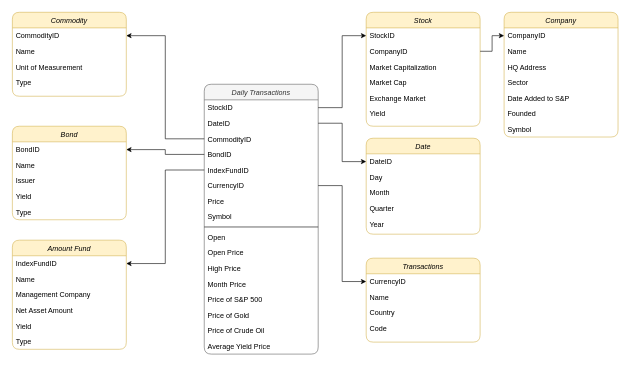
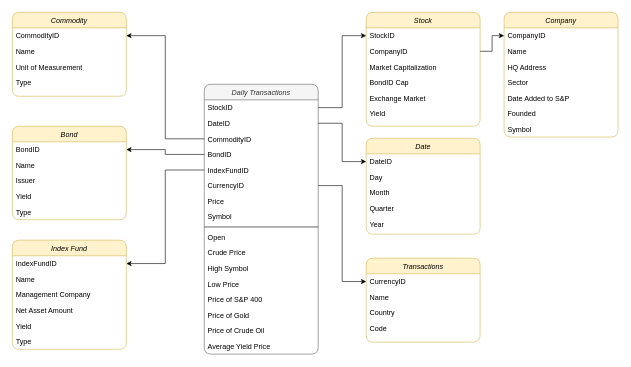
node "Market Cap": label "Market Cap" -> "BondID Cap"
node "Amount Fund": label "Amount Fund" -> "Index Fund"
node "Open Price": label "Open Price" -> "Crude Price"
node "High Price": label "High Price" -> "High Symbol"
node "Month Price": label "Month Price" -> "Low Price"
node "Price of S&P 500": label "Price of S&P 500" -> "Price of S&P 400"
